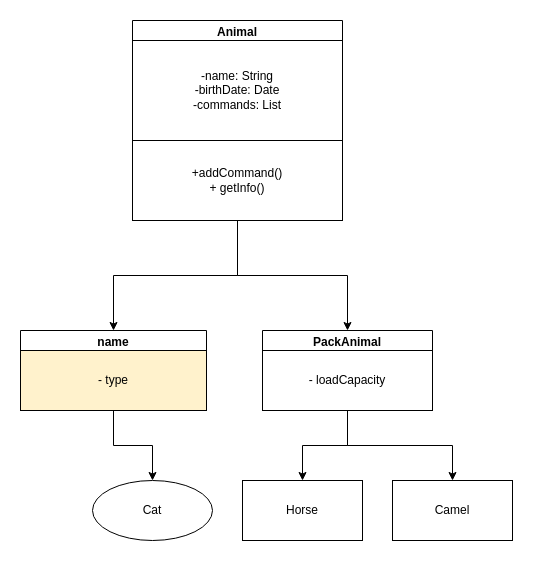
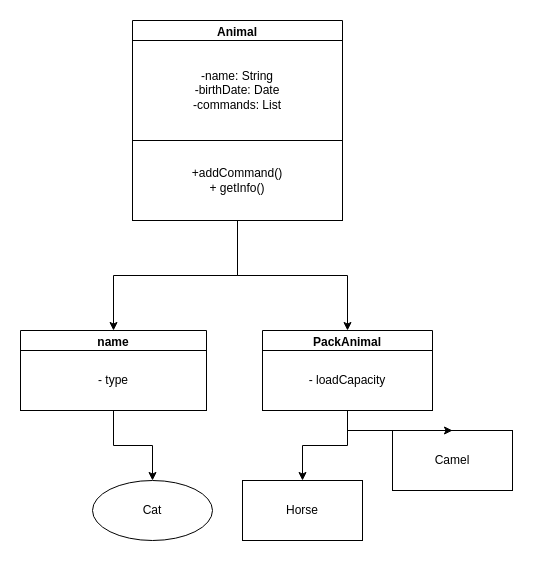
node "- type": fillcolor #fff2cc -> #ffffff
node "Camel": moved (453, 511) -> (453, 461)
